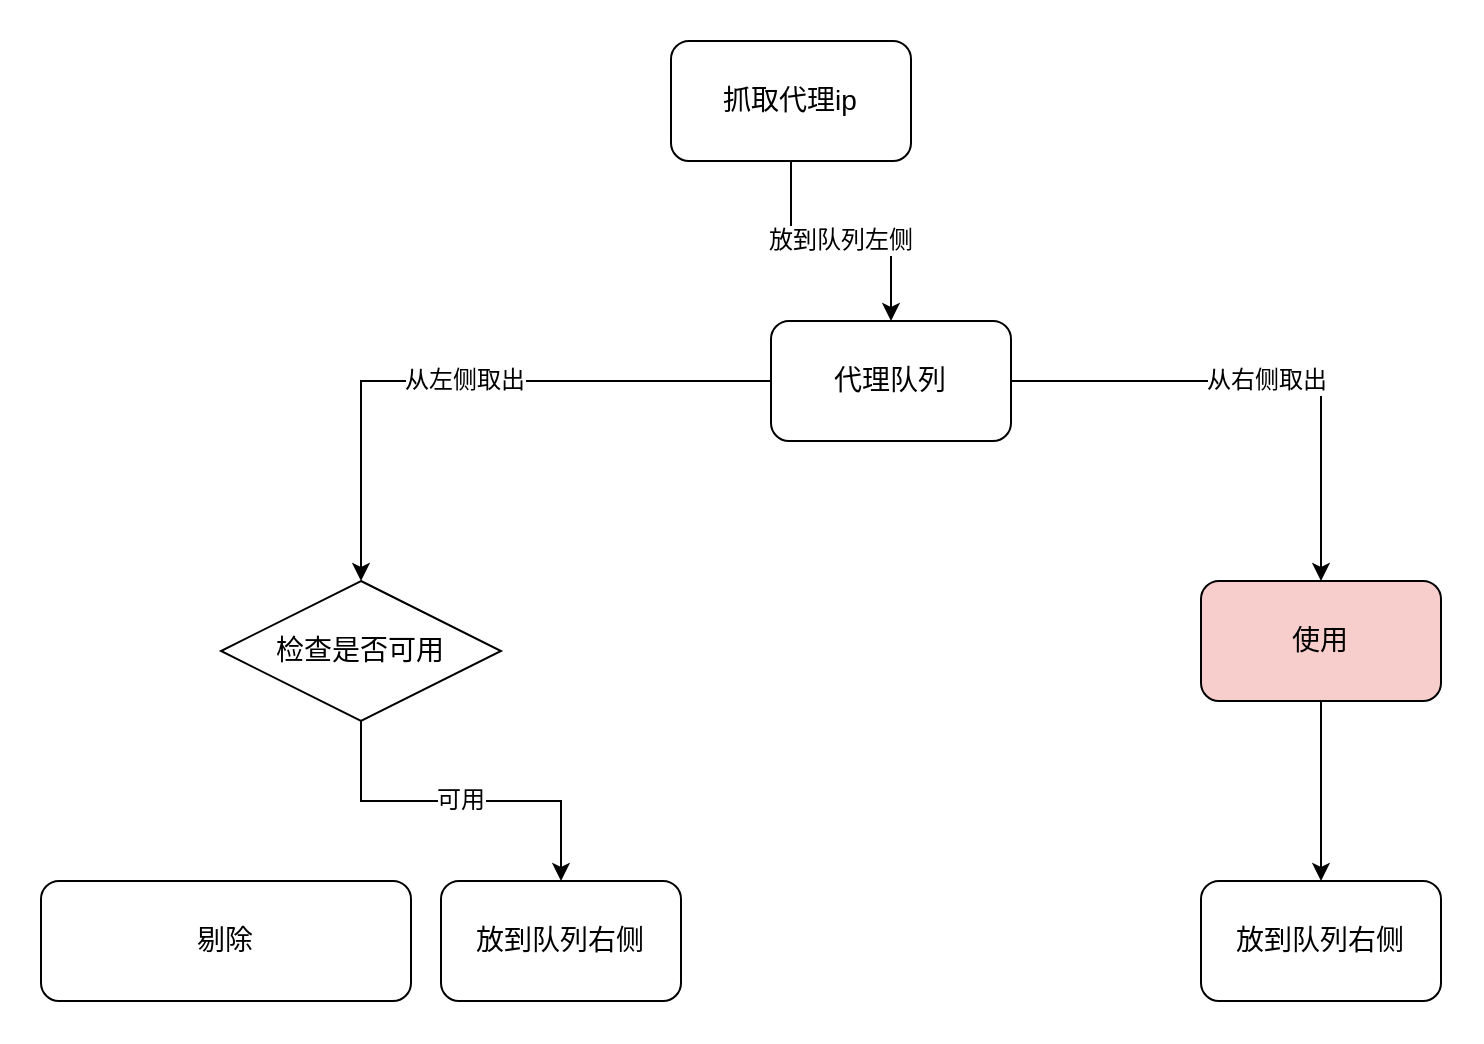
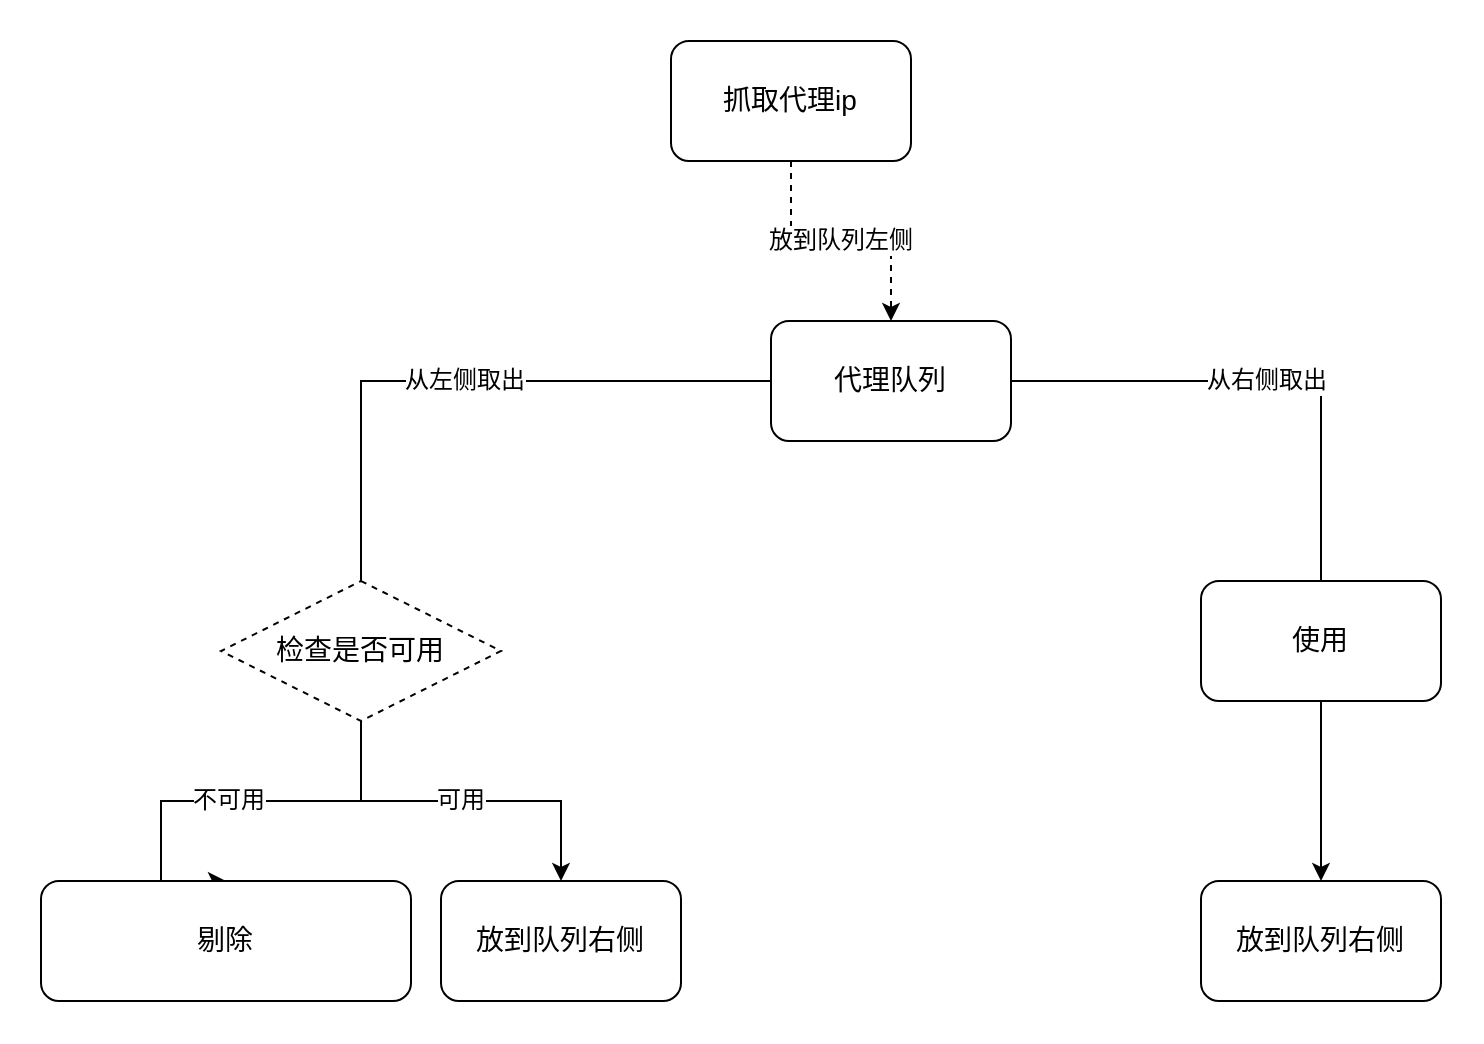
edge "抓取代理ip" -> "代理队列": style solid -> dashed
edge "代理队列" -> "检查是否可用": arrowhead classic -> none
edge "代理队列" -> "使用": arrowhead classic -> none
node "使用": fillcolor #f8cecc -> #ffffff
node "检查是否可用": style solid -> dashed
edge "检查是否可用" -> "剔除": added, label "不可用"
